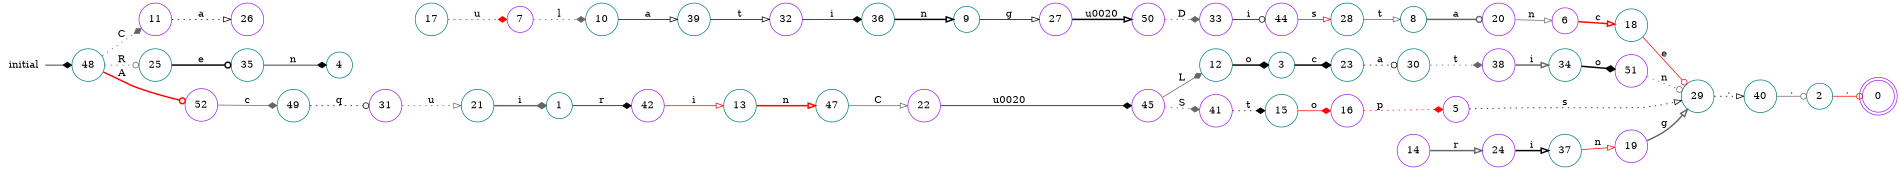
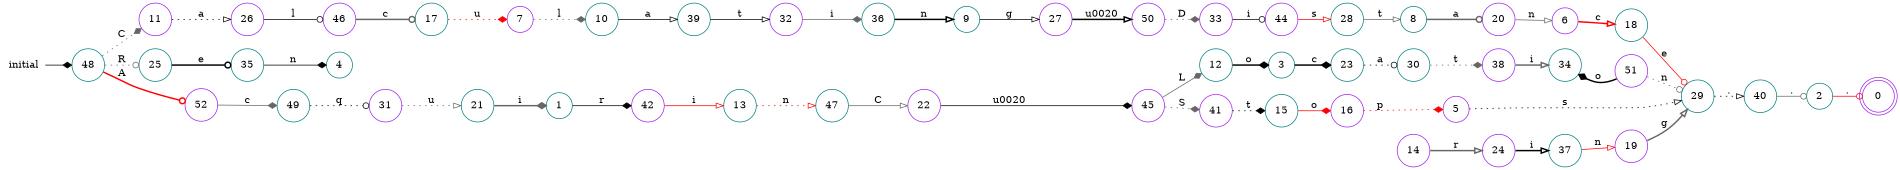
node "46": added
edge "32" -> "36": color black -> gray40
edge "34" -> "51": reversed
edge "13" -> "47": style bold -> dotted
